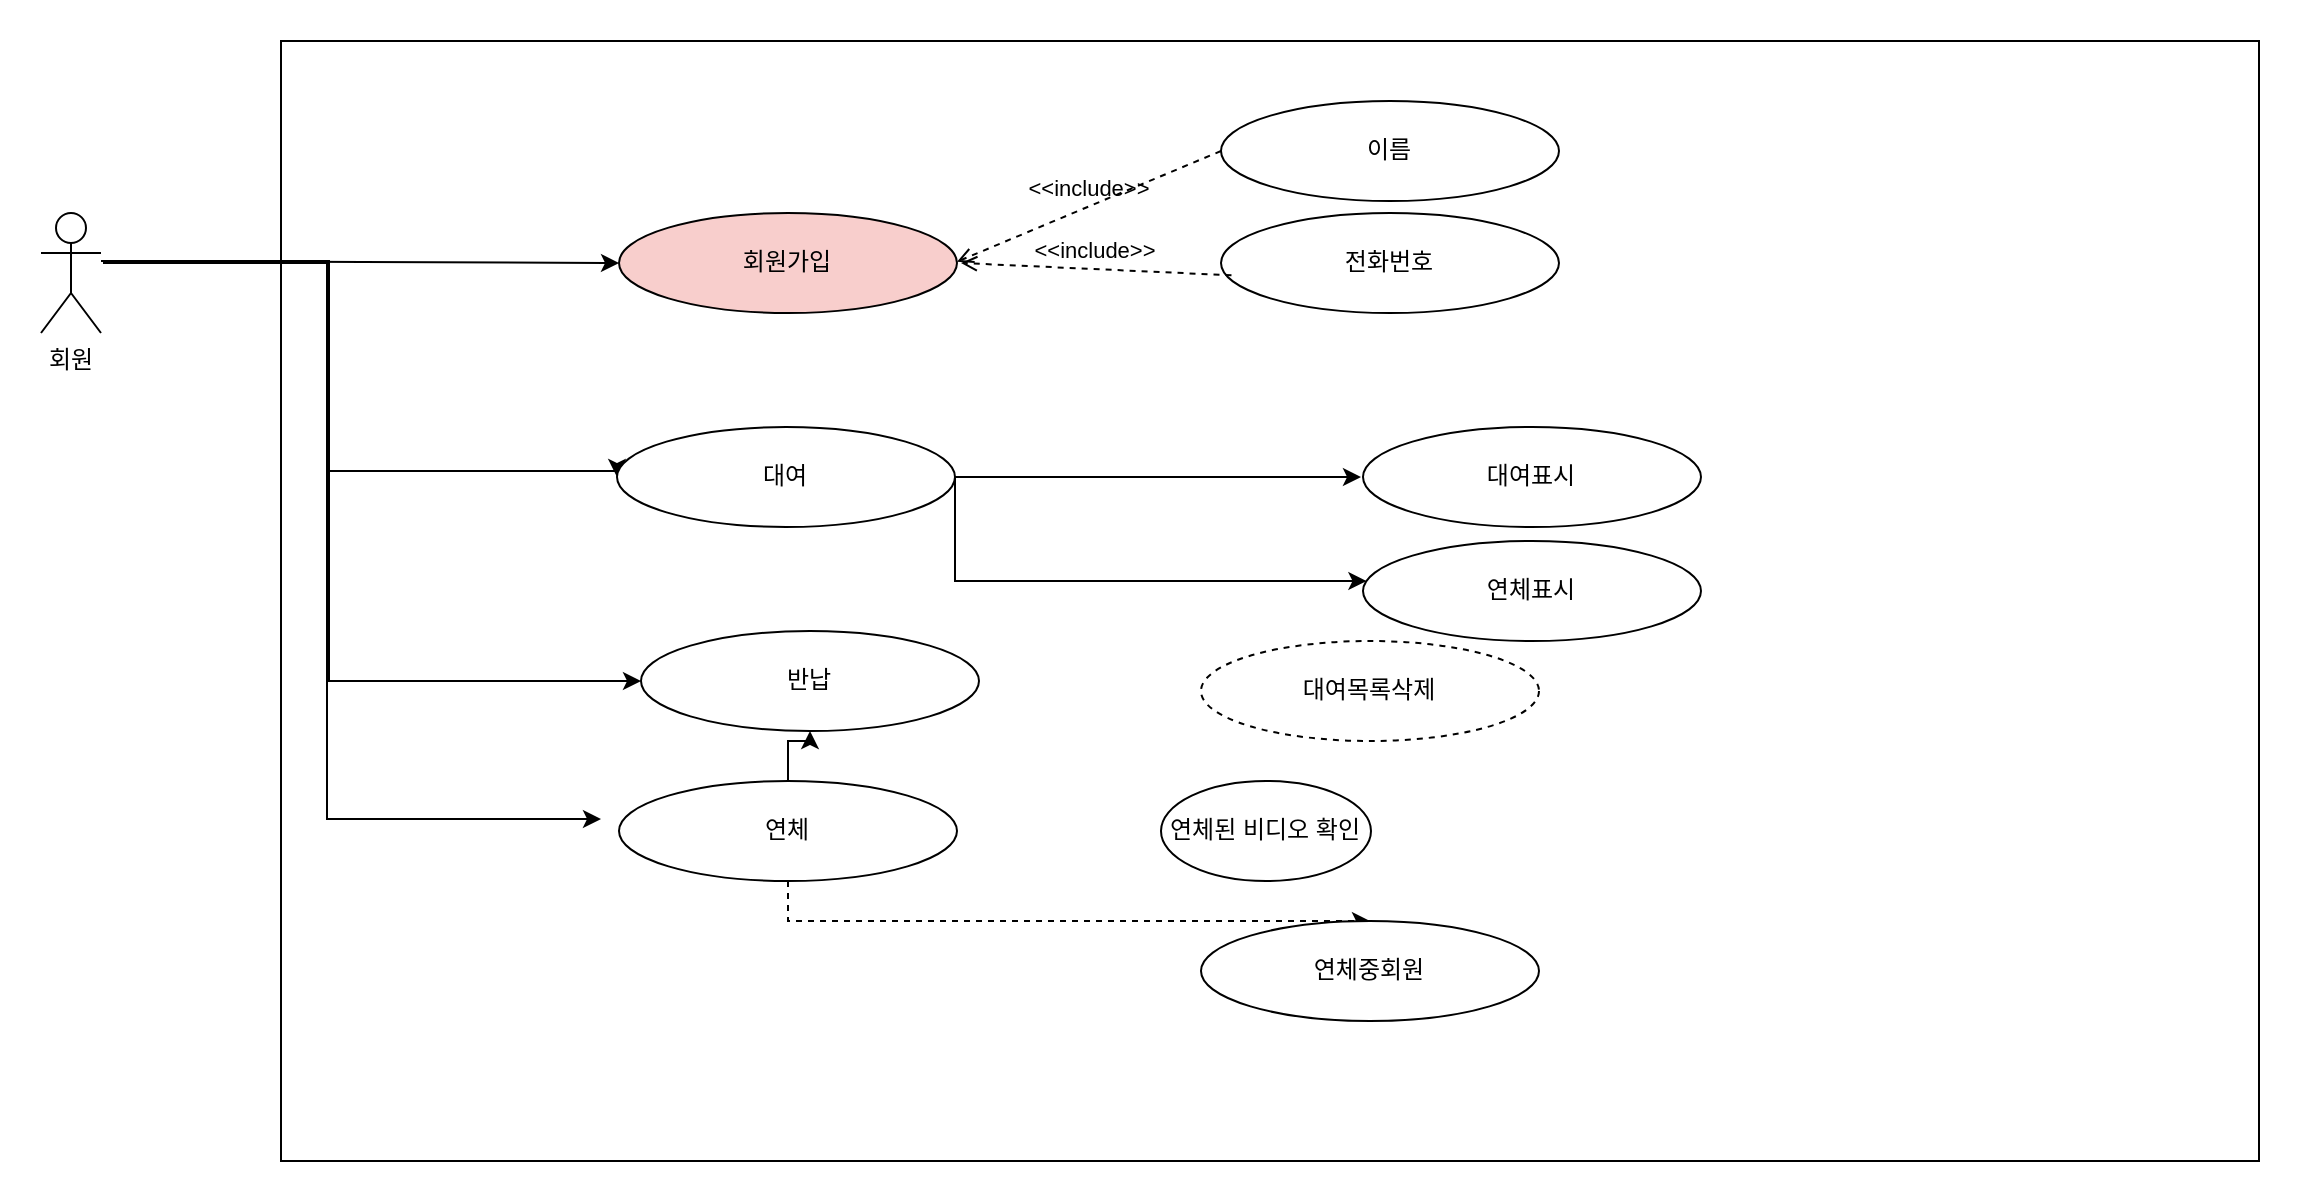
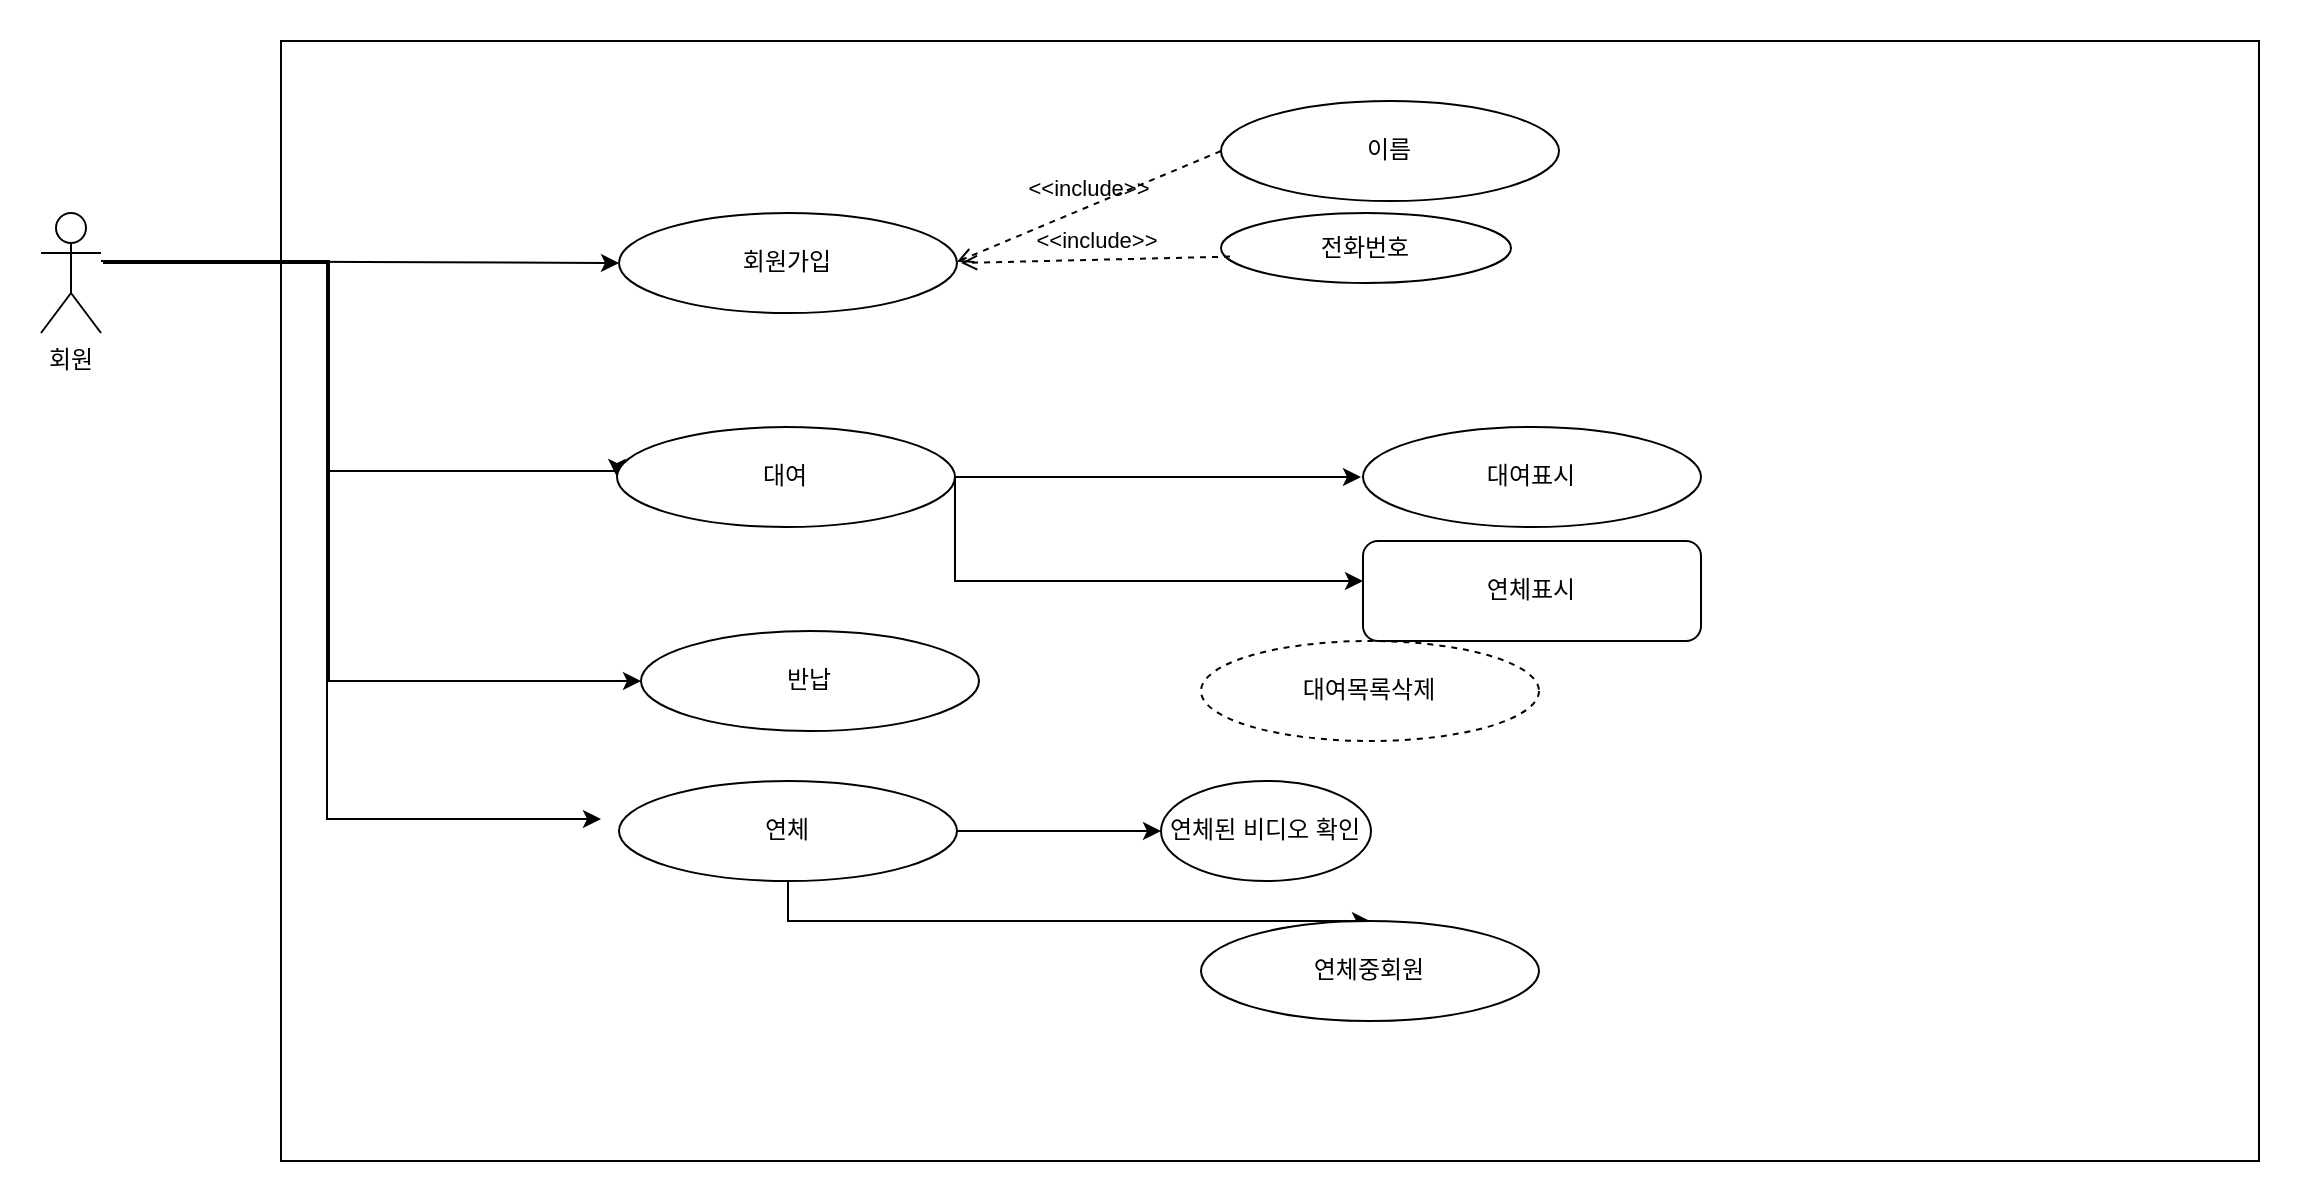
node "회원가입": fillcolor #f8cecc -> #ffffff
node "전화번호": size 338x100 -> 290x70
node "연체표시": shape ellipse -> rounded rectangle
edge "연체" -> "반납": now "연체" -> "연체된 비디오 확인"
edge "연체" -> "연체중회원": style dashed -> solid
